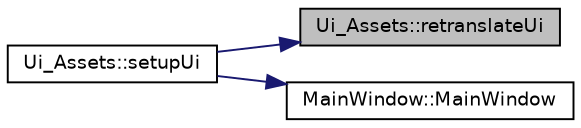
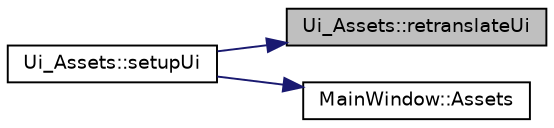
node "MainWindow::MainWindow": label "MainWindow::MainWindow" -> "MainWindow::Assets"
